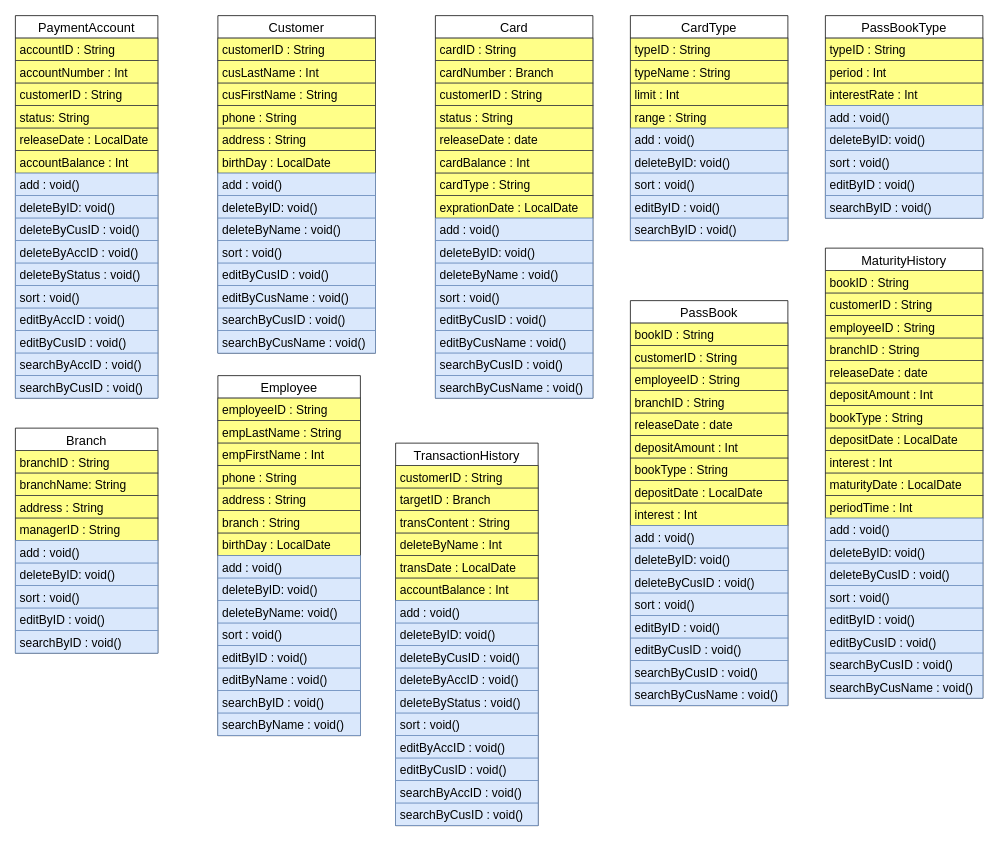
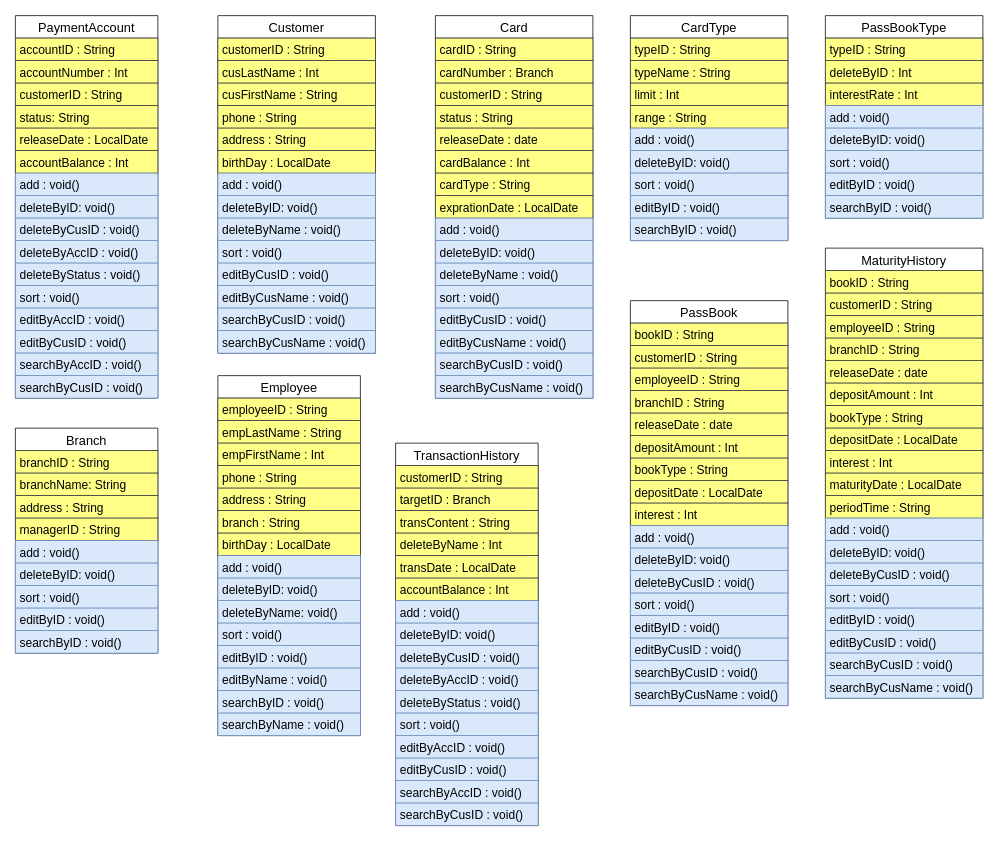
node "period : Int": label "period : Int" -> "deleteByID : Int"
node "periodTime : Int": label "periodTime : Int" -> "periodTime : String"
